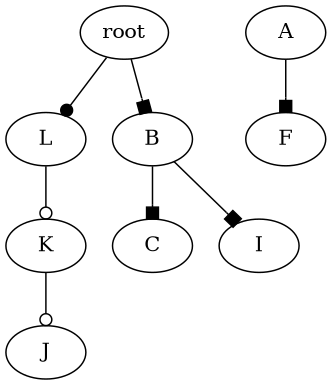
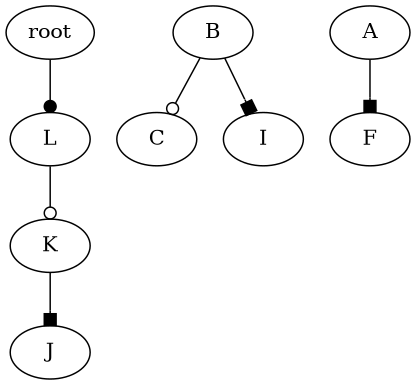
edge "root" -> "B": removed
edge "B" -> "C": arrowhead box -> odot
edge "K" -> "J": arrowhead odot -> box
